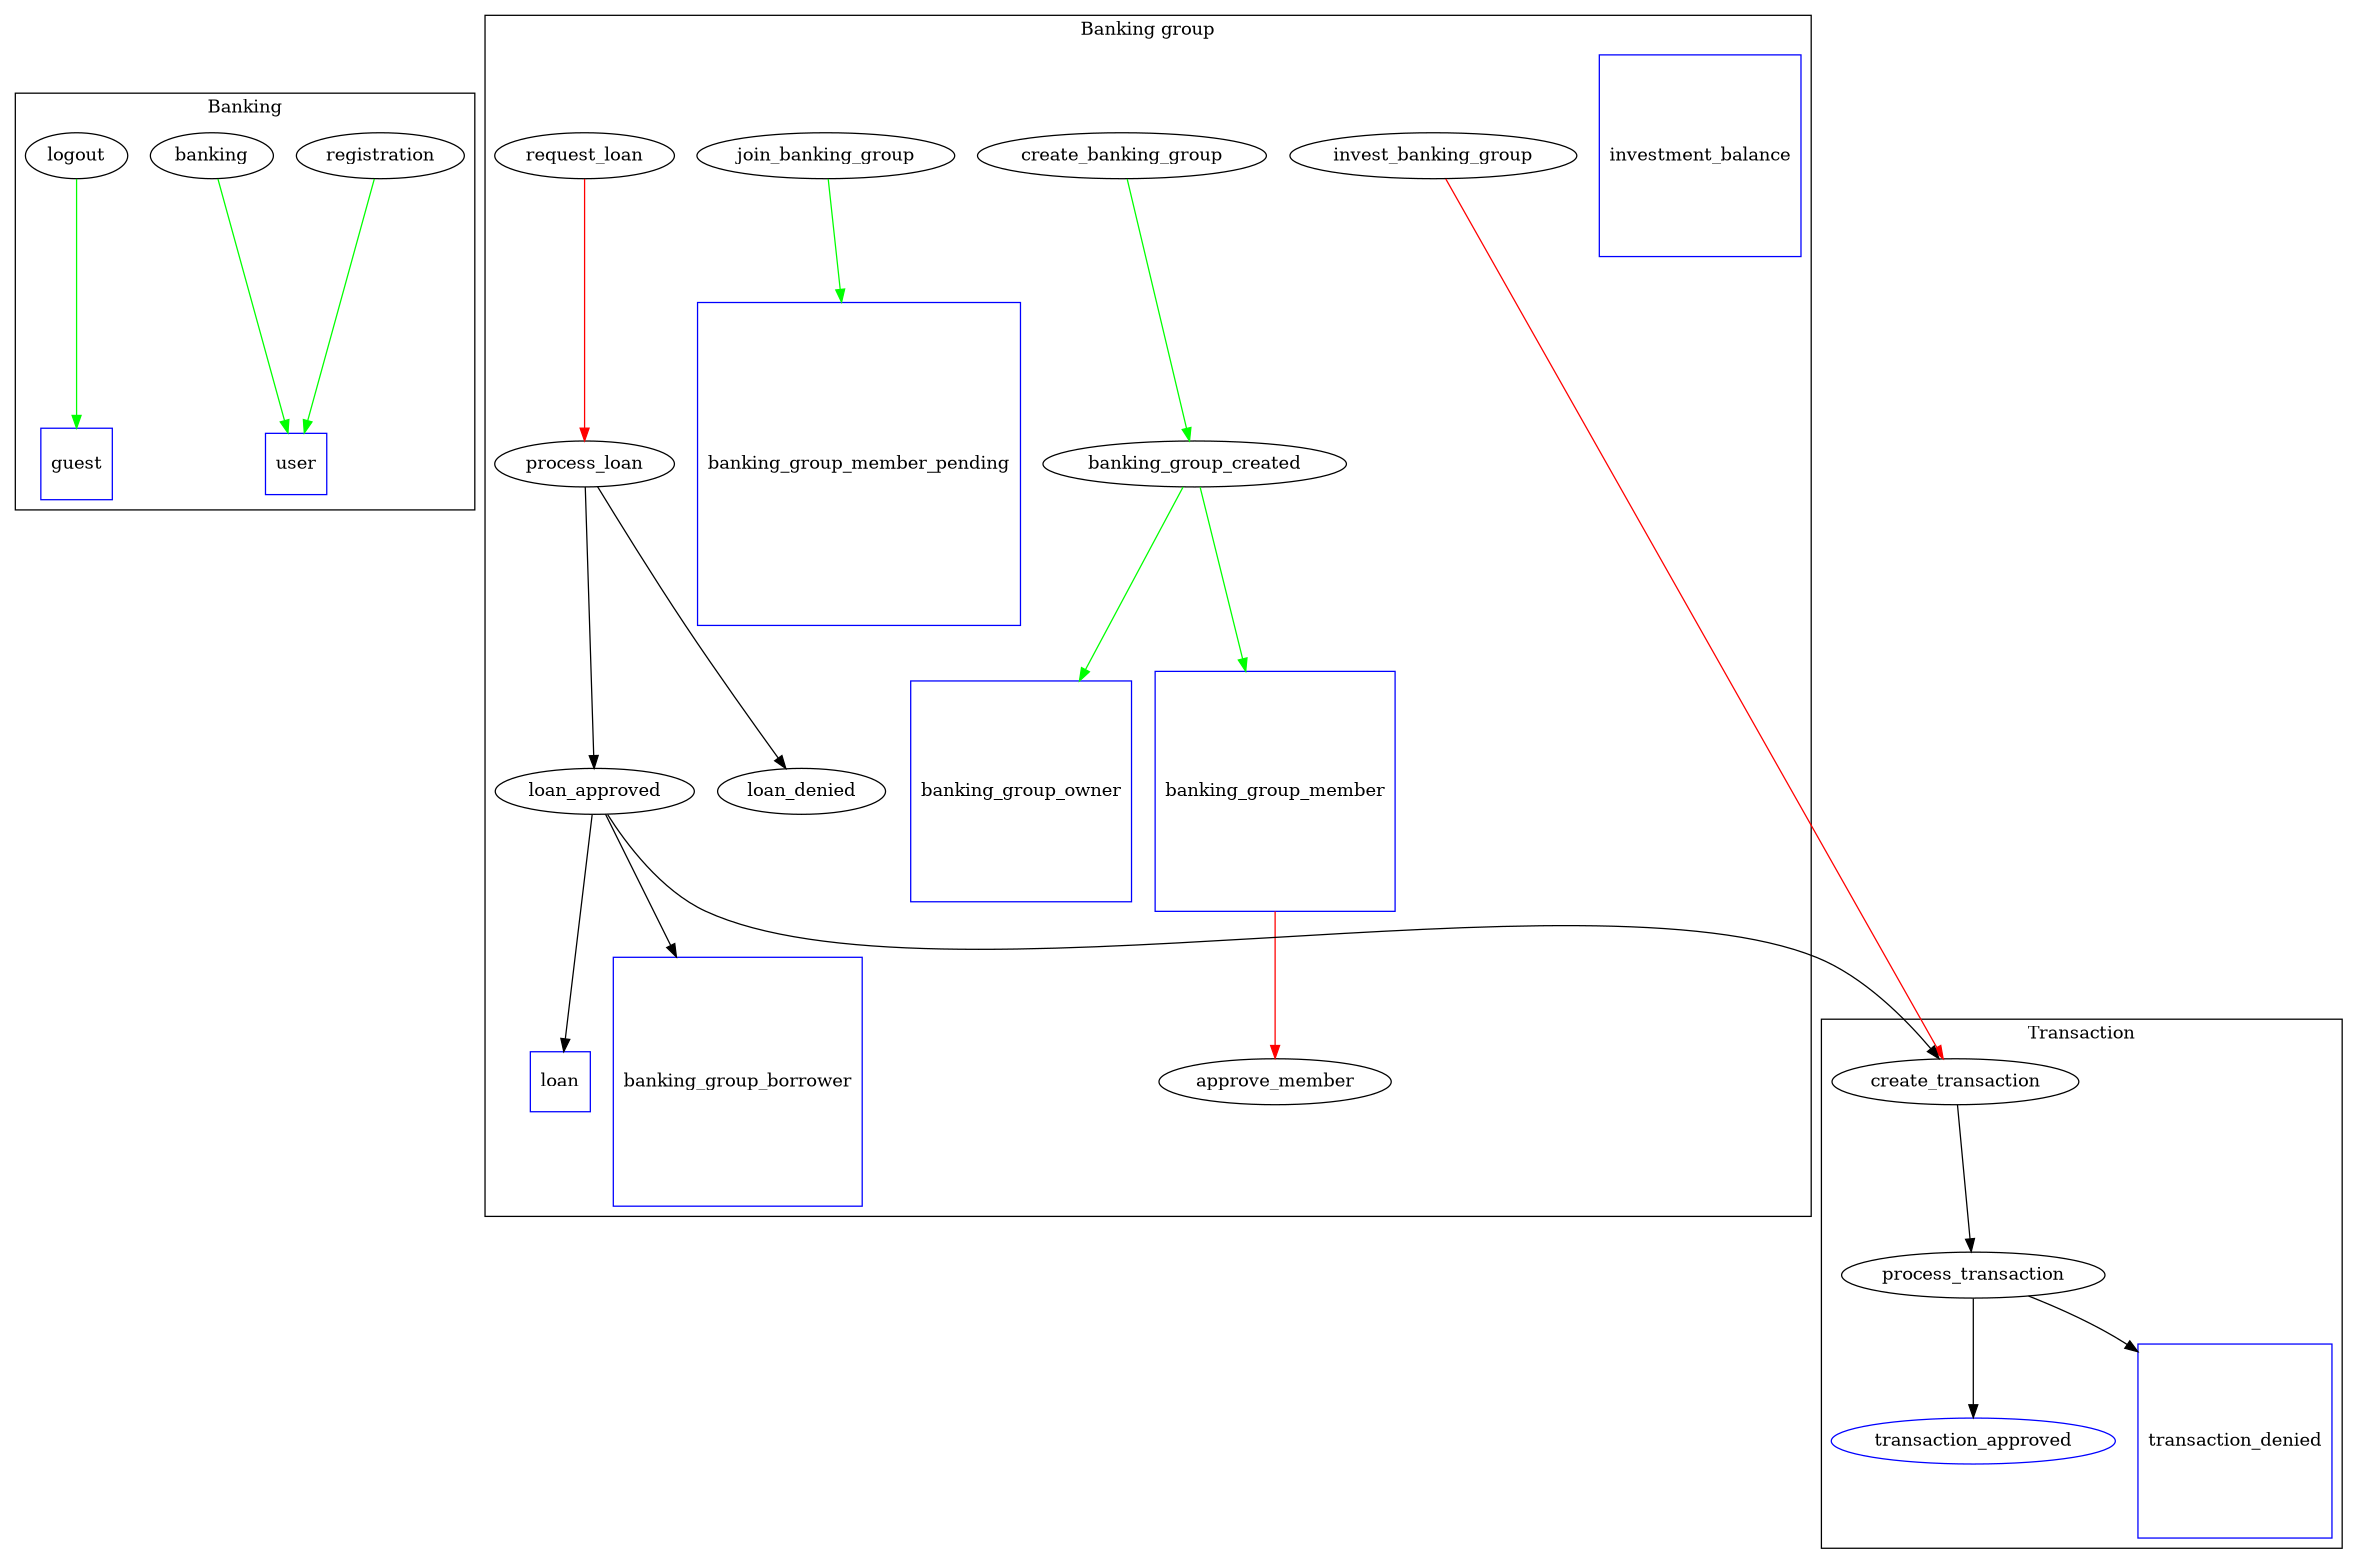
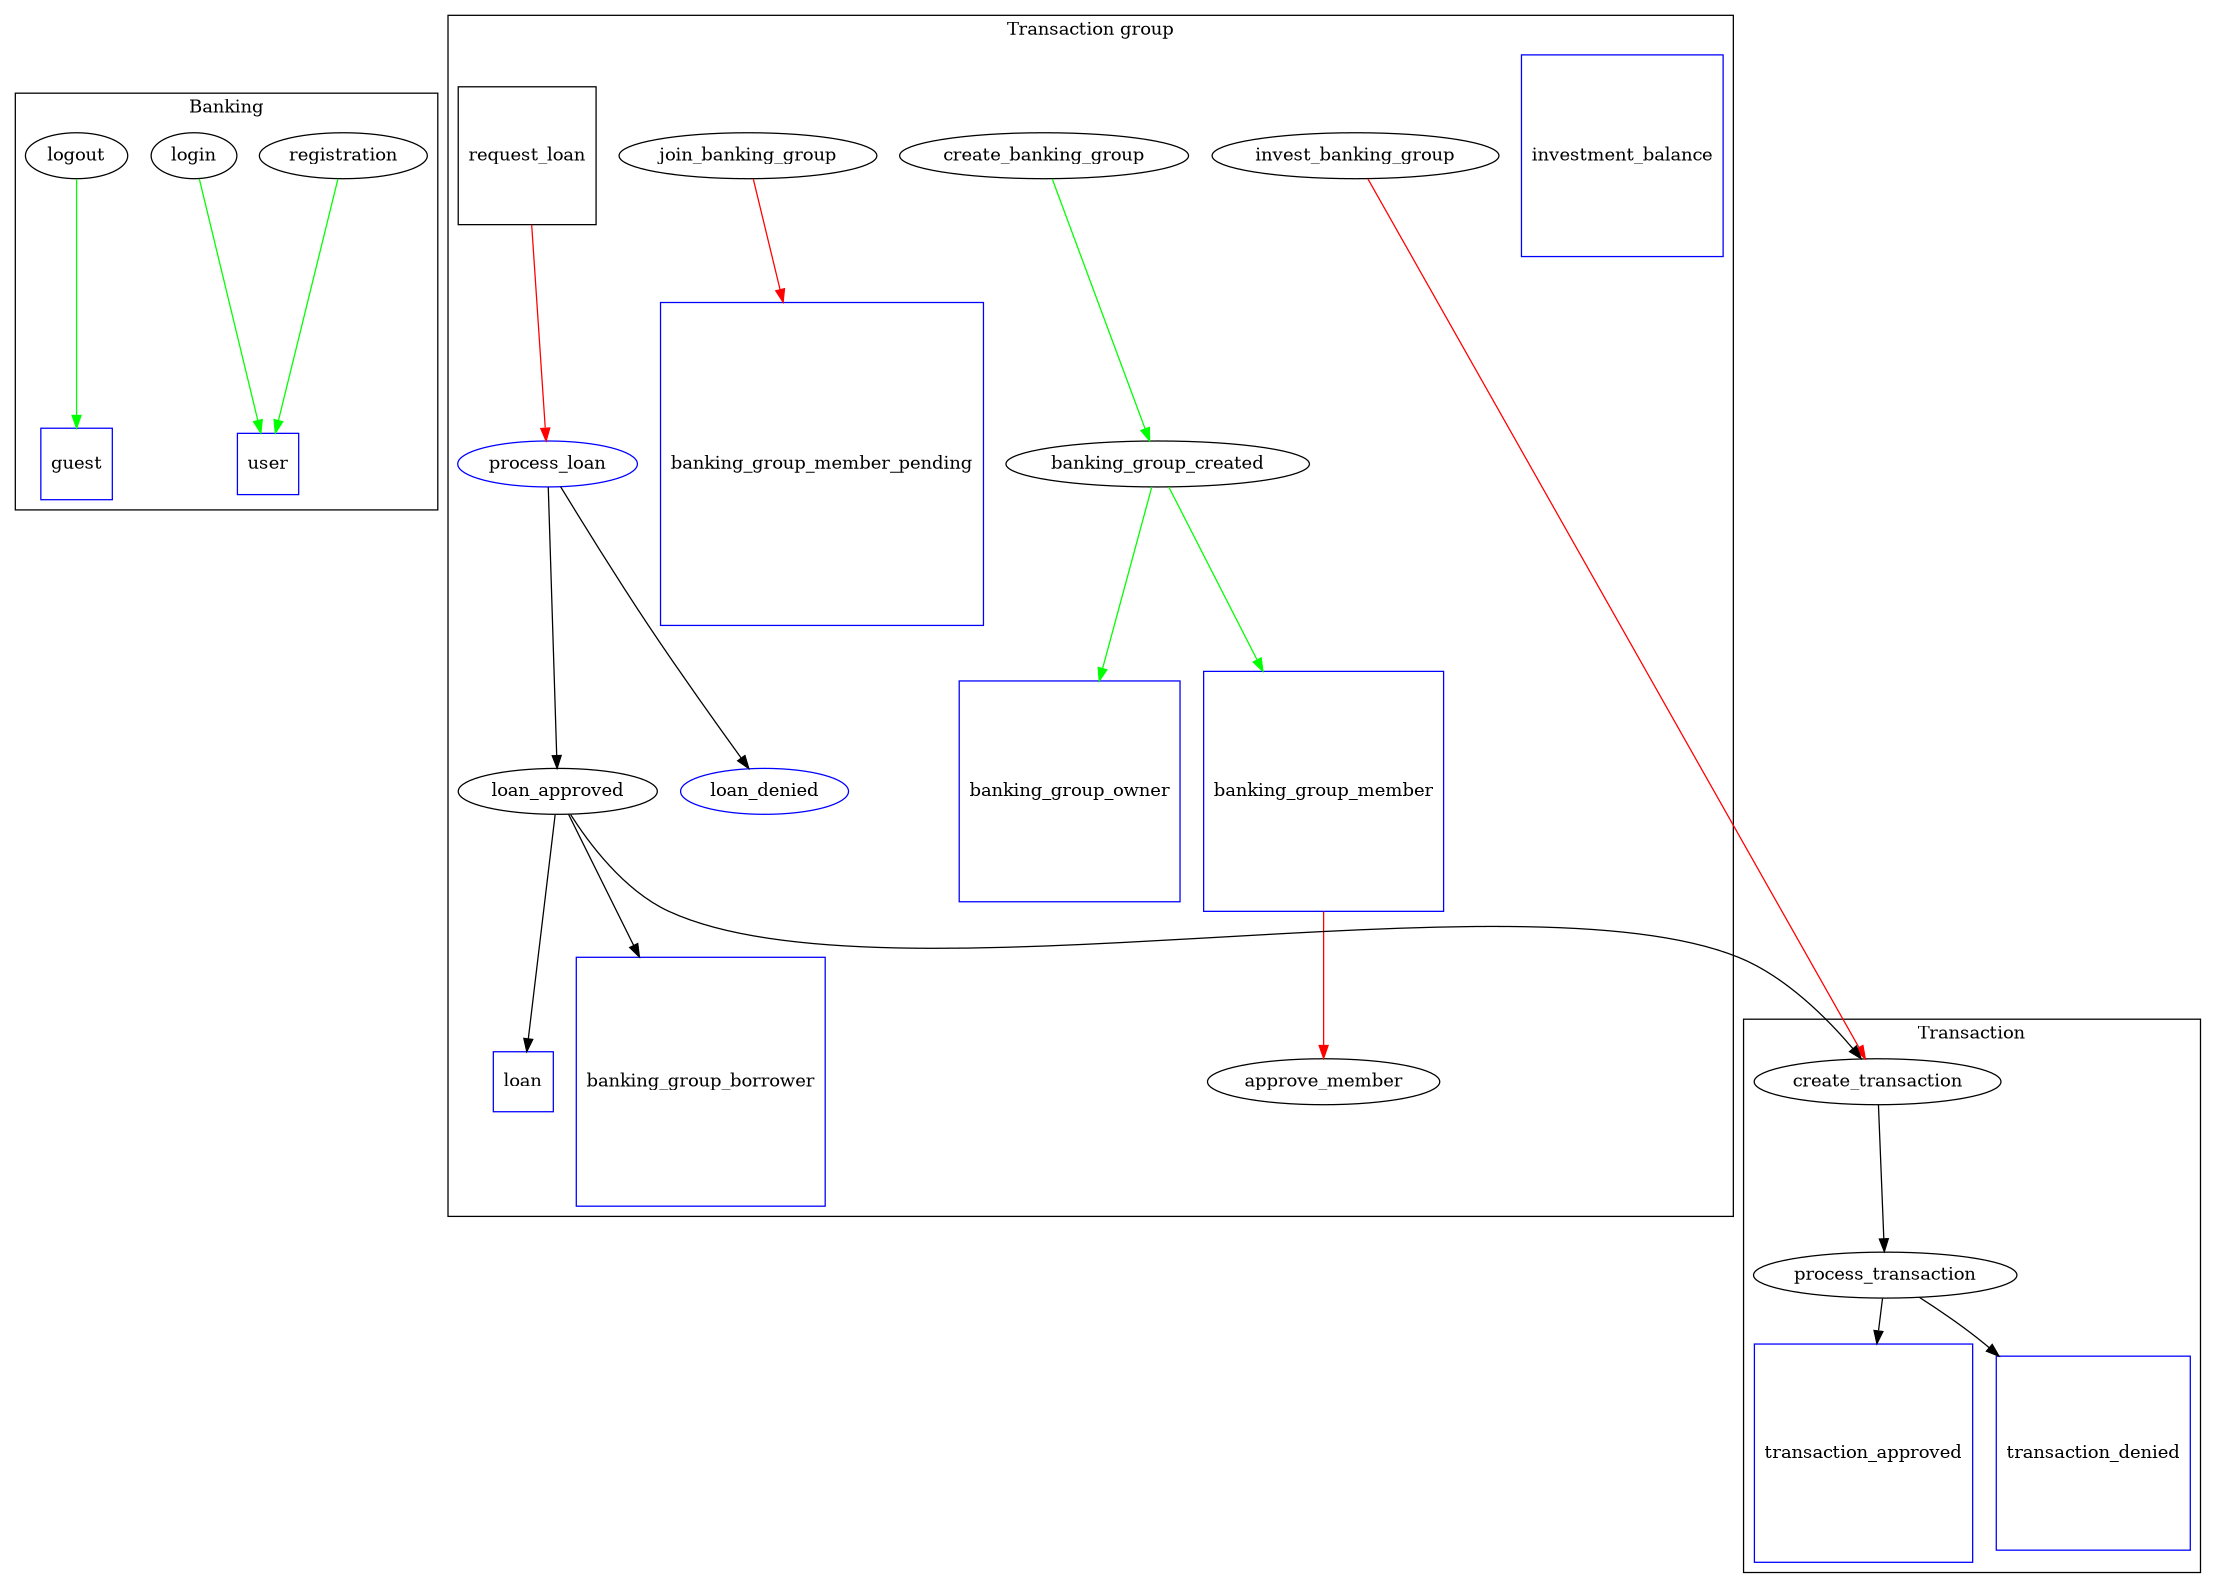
cluster "Banking group": label "Banking group" -> "Transaction group"
node "banking": label "banking" -> "login"
node "request_loan": shape ellipse -> square
edge "join_banking_group" -> "banking_group_member_pending": color green -> red
node "process_loan": color black -> blue
node "loan_denied": color black -> blue
node "transaction_approved": shape ellipse -> square
